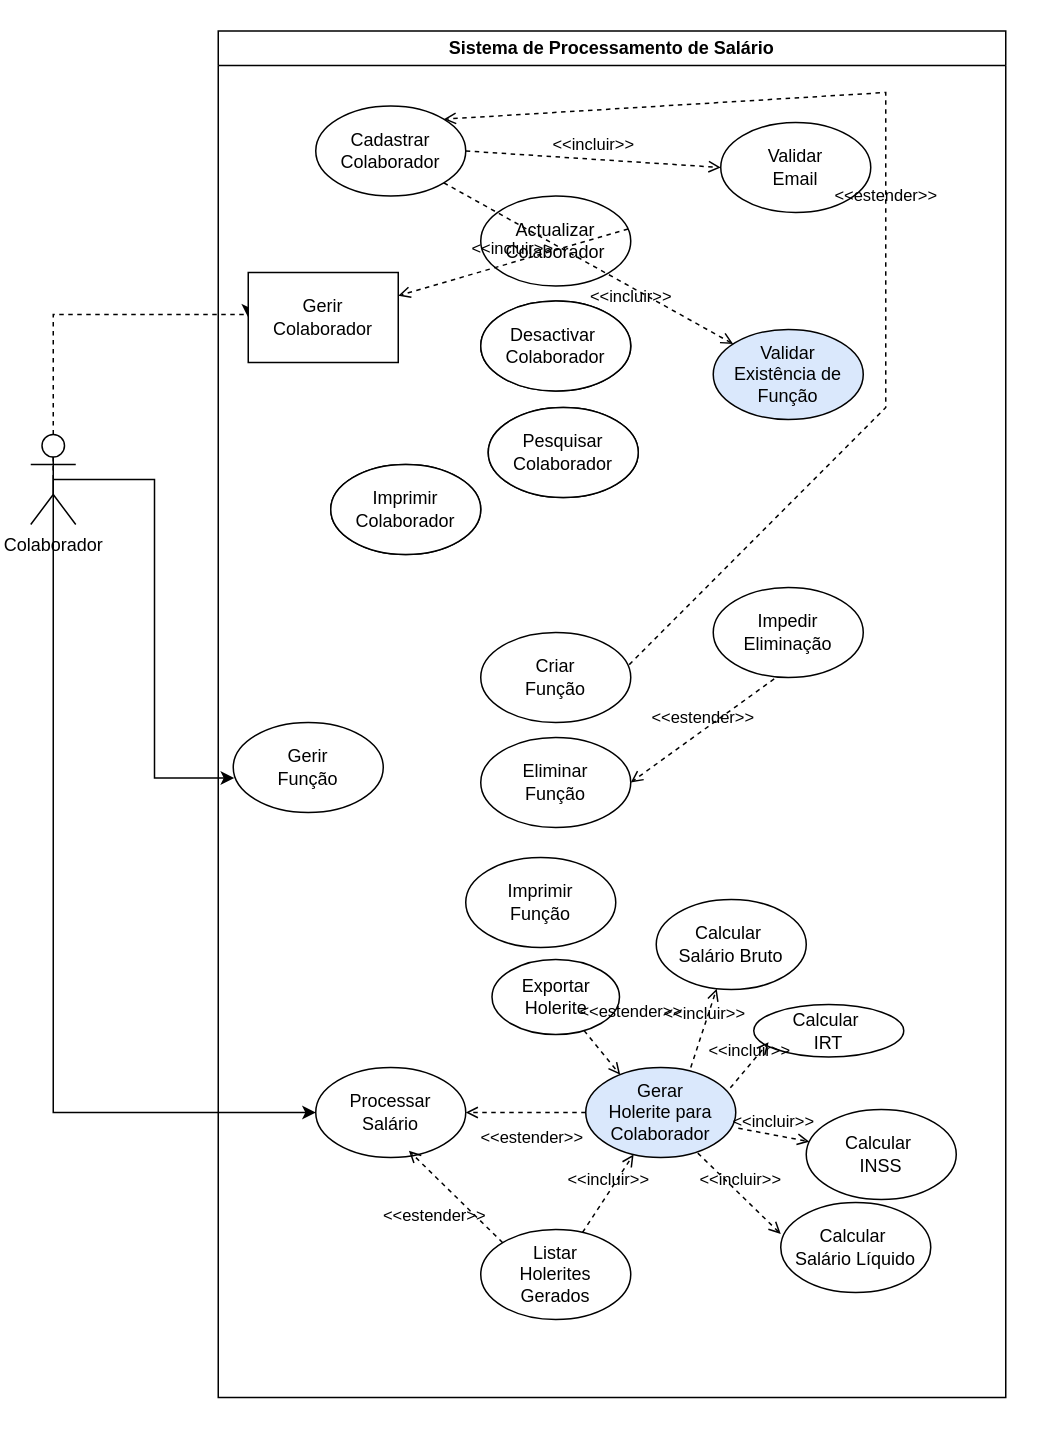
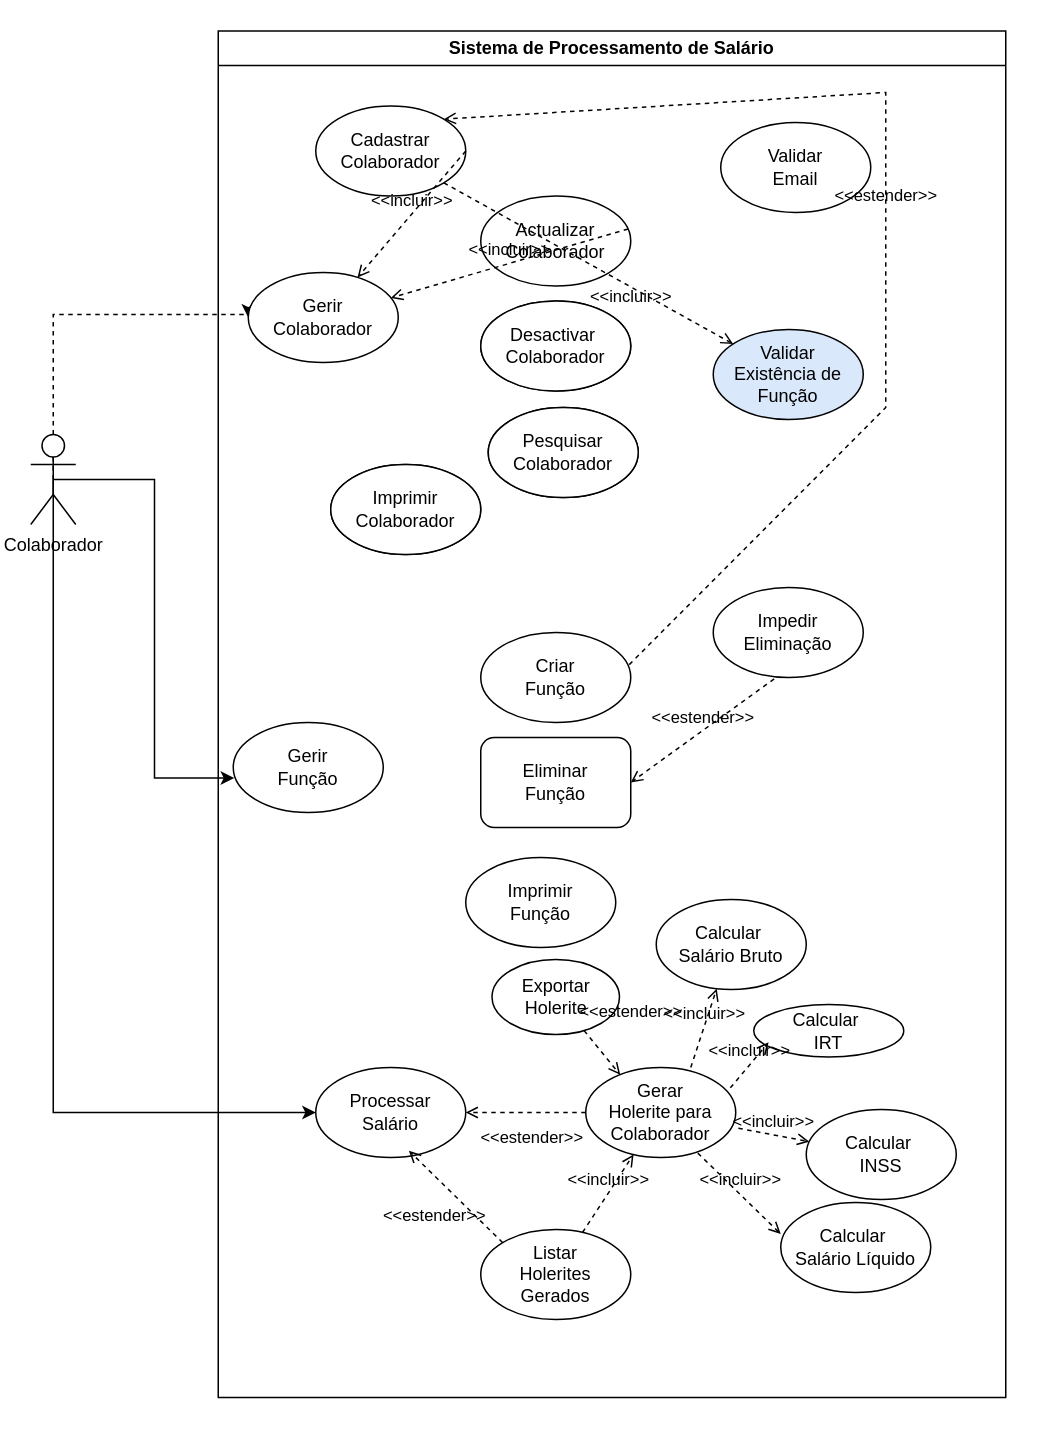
edge "Cadastrar Colaborador" -> "Validar Email": now "Cadastrar Colaborador" -> "Gerir Colaborador"
node "Gerir Colaborador": shape rectangle -> ellipse
node "Eliminar Função": shape ellipse -> rounded rectangle
node "Gerar Holerite para Colaborador": fillcolor #dae8fc -> #ffffff
